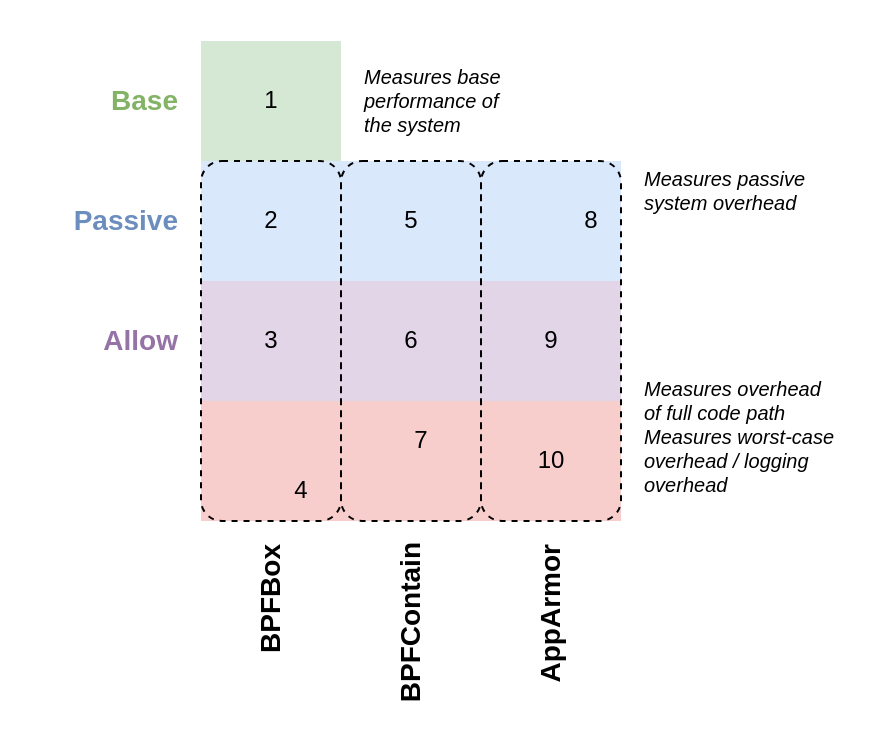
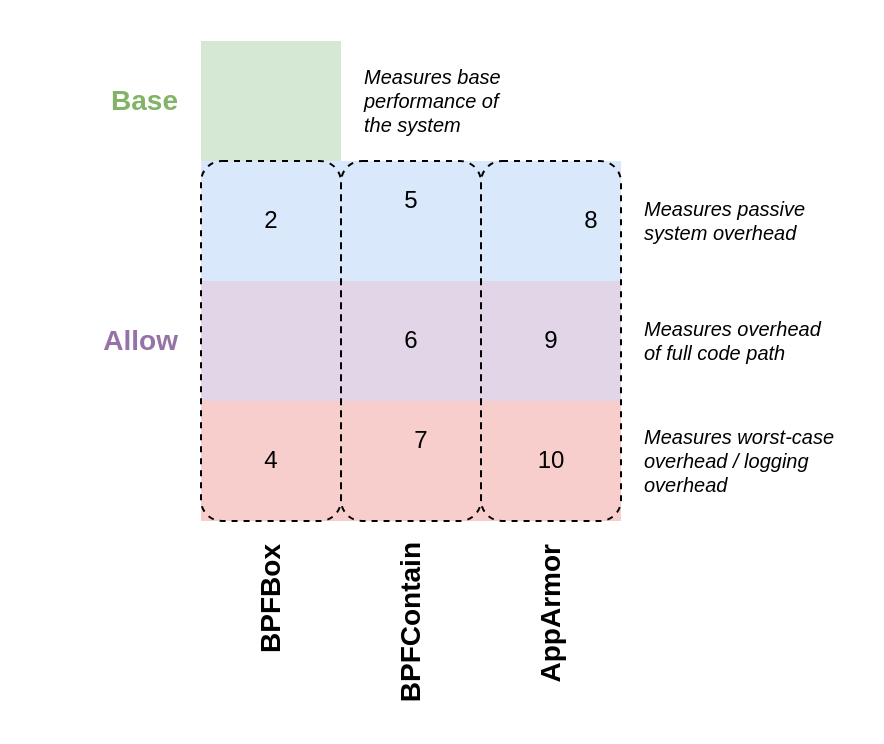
node "1": removed
node "Measures passive system overhead": moved (741, 191) -> (741, 221)
node "Passive": removed
node "5": moved (411, 221) -> (411, 201)
node "3": removed
node "Measures overhead of full code path": moved (741, 401) -> (741, 341)
node "4": moved (301, 491) -> (271, 461)
